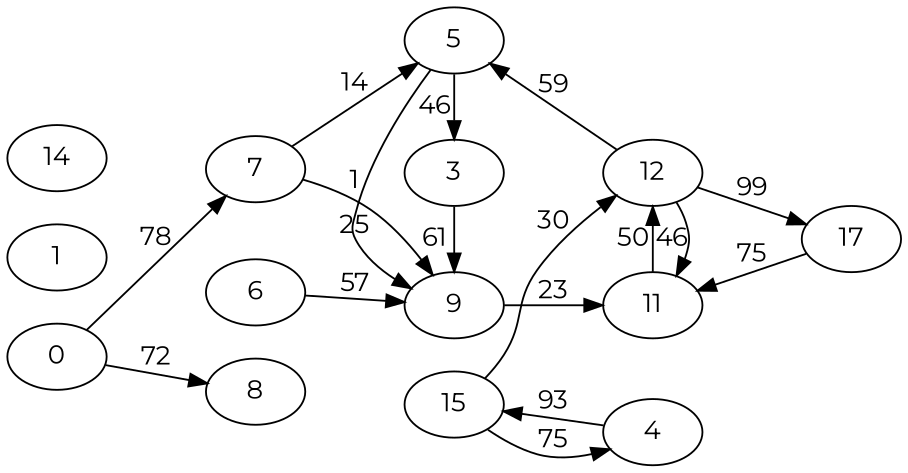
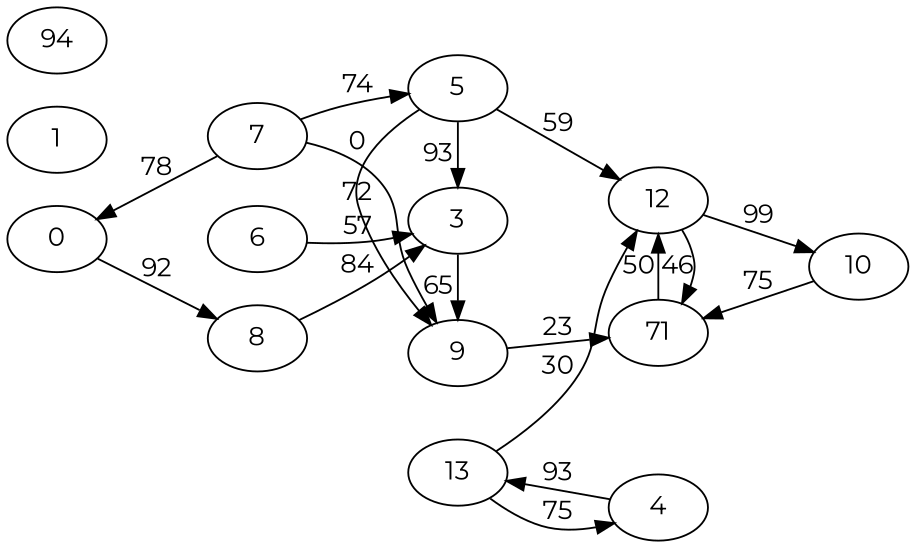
edge "7" -> "5": label "14" -> "74"
edge "5" -> "3": label "46" -> "93"
edge "12" -> "5": reversed
node "14": label "14" -> "94"
edge "7" -> "9": label "1" -> "0"
edge "5" -> "9": label "25" -> "72"
edge "3" -> "9": label "61" -> "65"
node "17": label "17" -> "10"
edge "0" -> "7": reversed
edge "8" -> "3": added, label "84"
edge "6" -> "9": now "6" -> "3"
node "11": label "11" -> "71"
edge "0" -> "8": label "72" -> "92"
node "15": label "15" -> "13"
